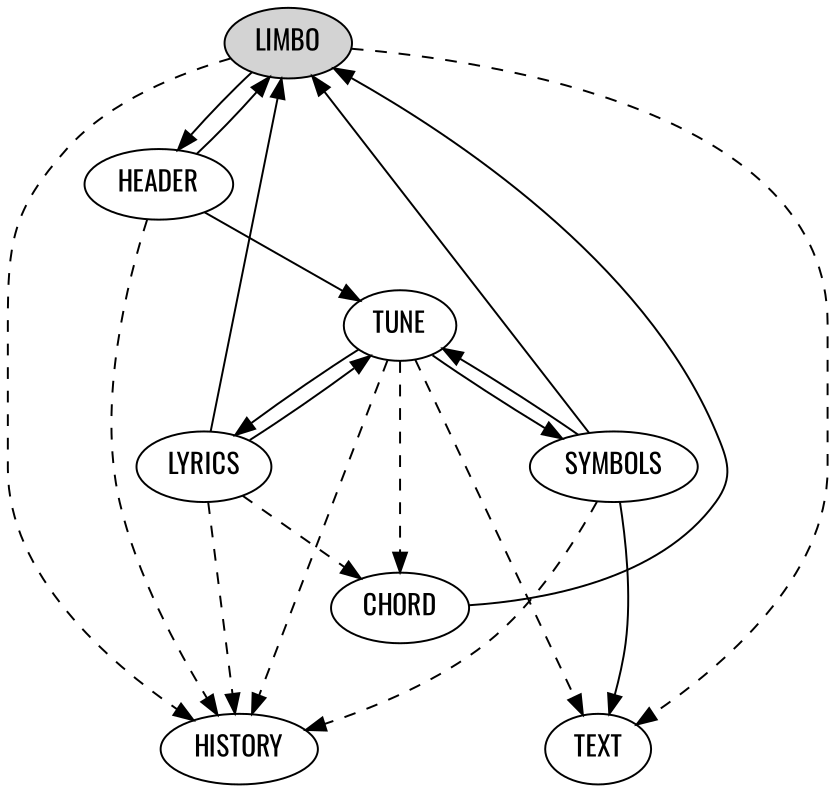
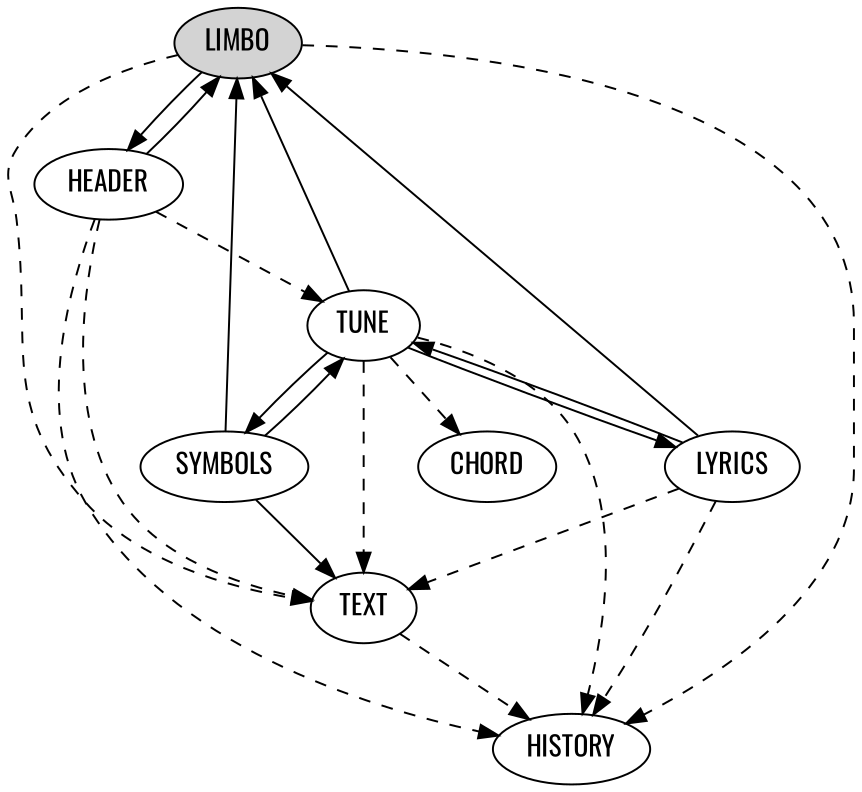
edge "HEADER" -> "TUNE": style solid -> dashed
edge "CHORD" -> "LIMBO": now "TUNE" -> "LIMBO"
edge "HEADER" -> "TEXT": added
edge "LYRICS" -> "CHORD": now "LYRICS" -> "TEXT"
edge "SYMBOLS" -> "HISTORY": now "TEXT" -> "HISTORY"
